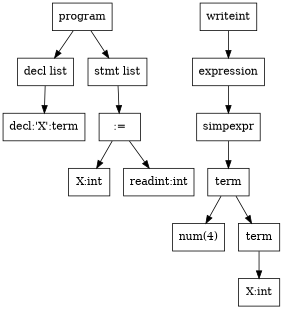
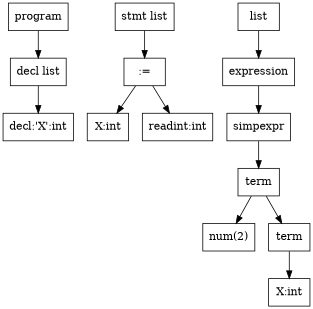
node "writeint": label "writeint" -> "list"
edge "program" -> "stmt list": removed
node "decl:'X':term": label "decl:'X':term" -> "decl:'X':int"
node "num(4)": label "num(4)" -> "num(2)"
